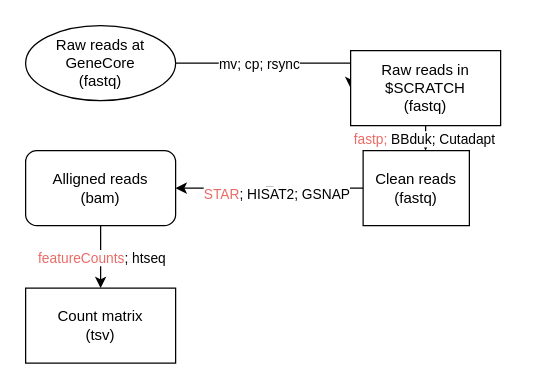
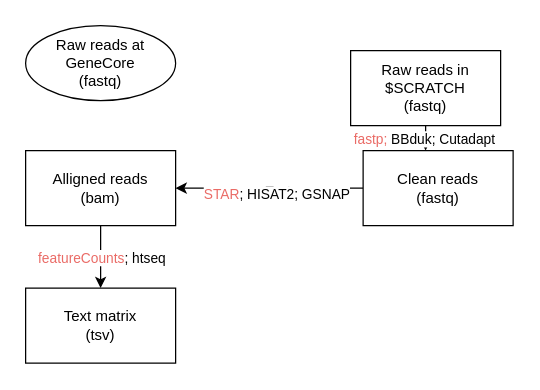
edge "Raw reads at GeneCore (fastq)" -> "Raw reads in $SCRATCH (fastq)": removed, label "mv; cp; rsync"
node "Alligned reads (bam)": shape rounded rectangle -> rectangle
node "Clean reads (fastq)": size 106x75 -> 150x75
node "Count matrix (tsv)": label "Count matrix (tsv)" -> "Text matrix (tsv)"
